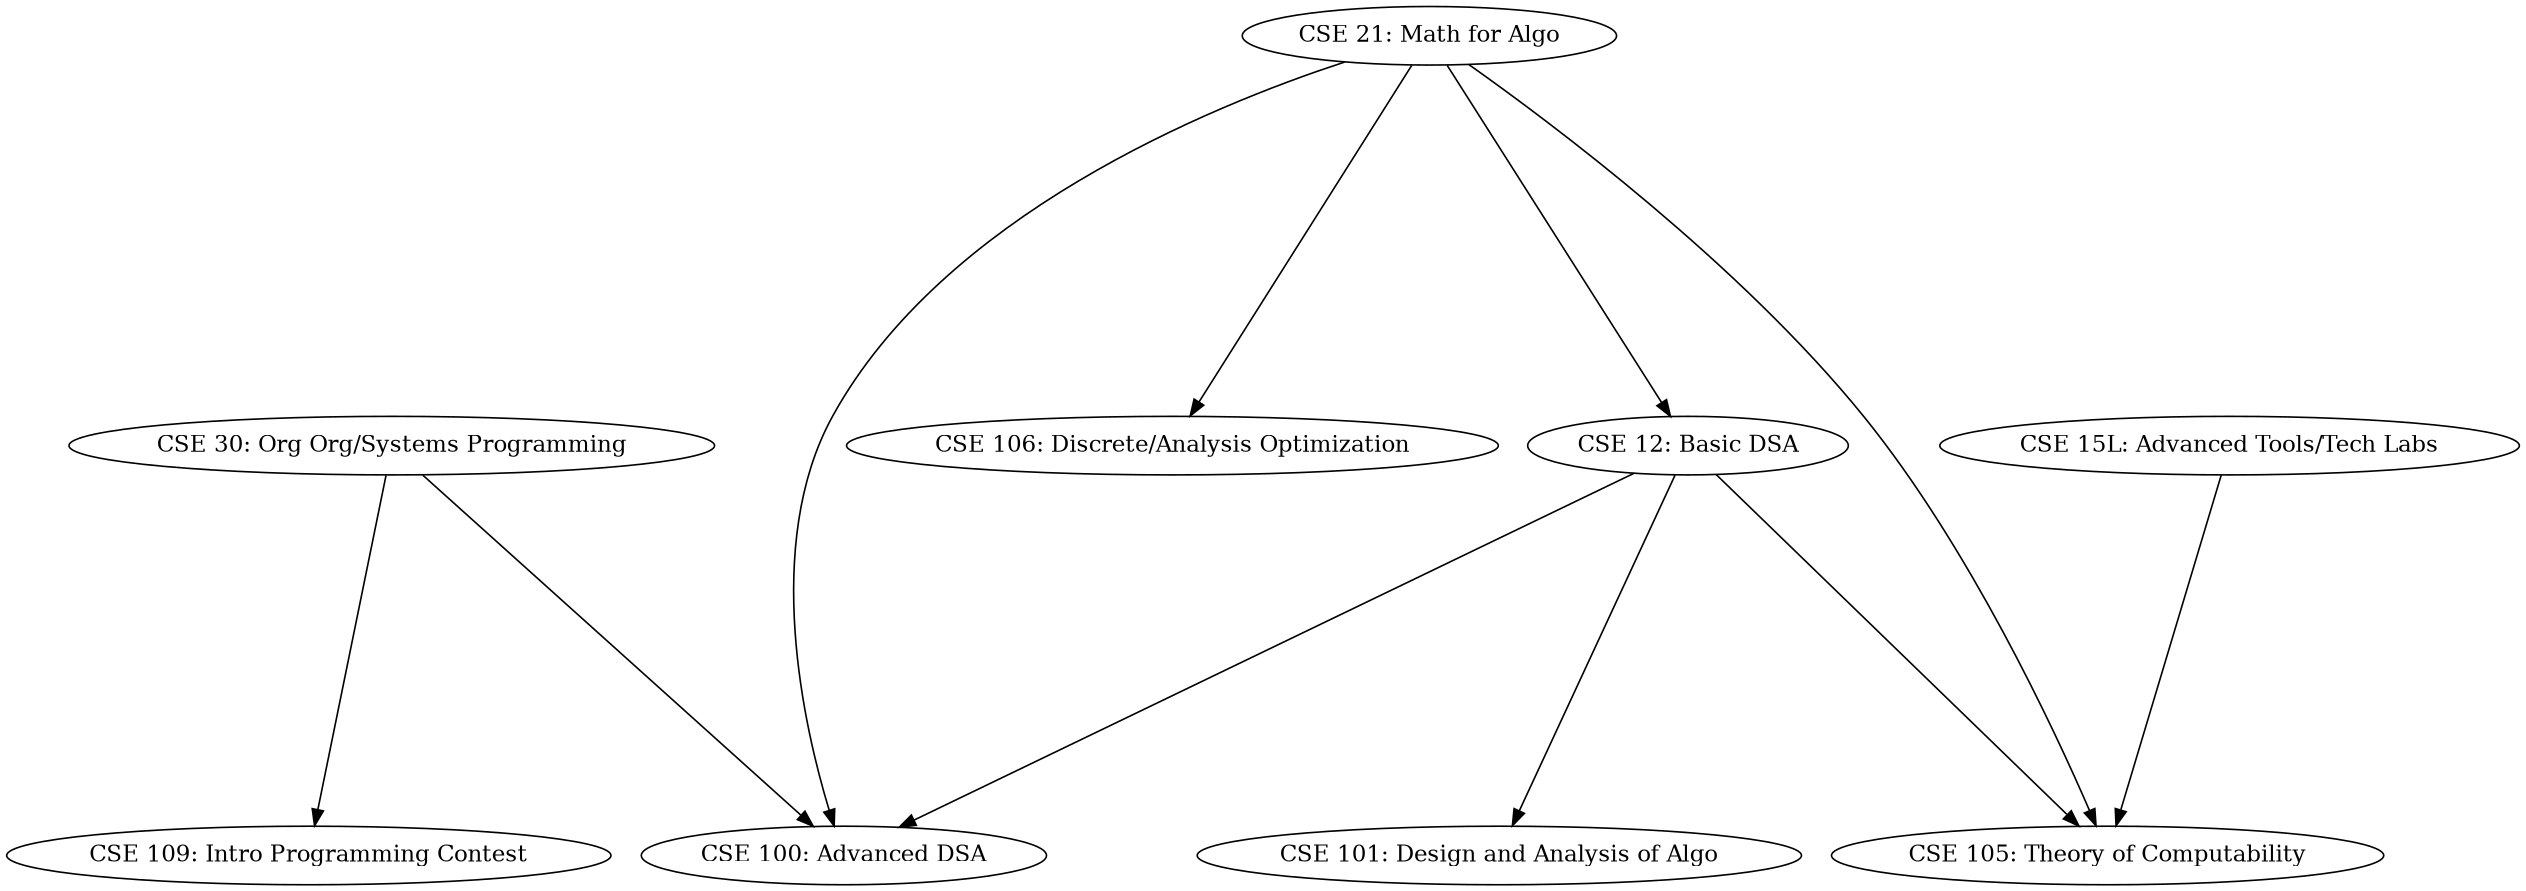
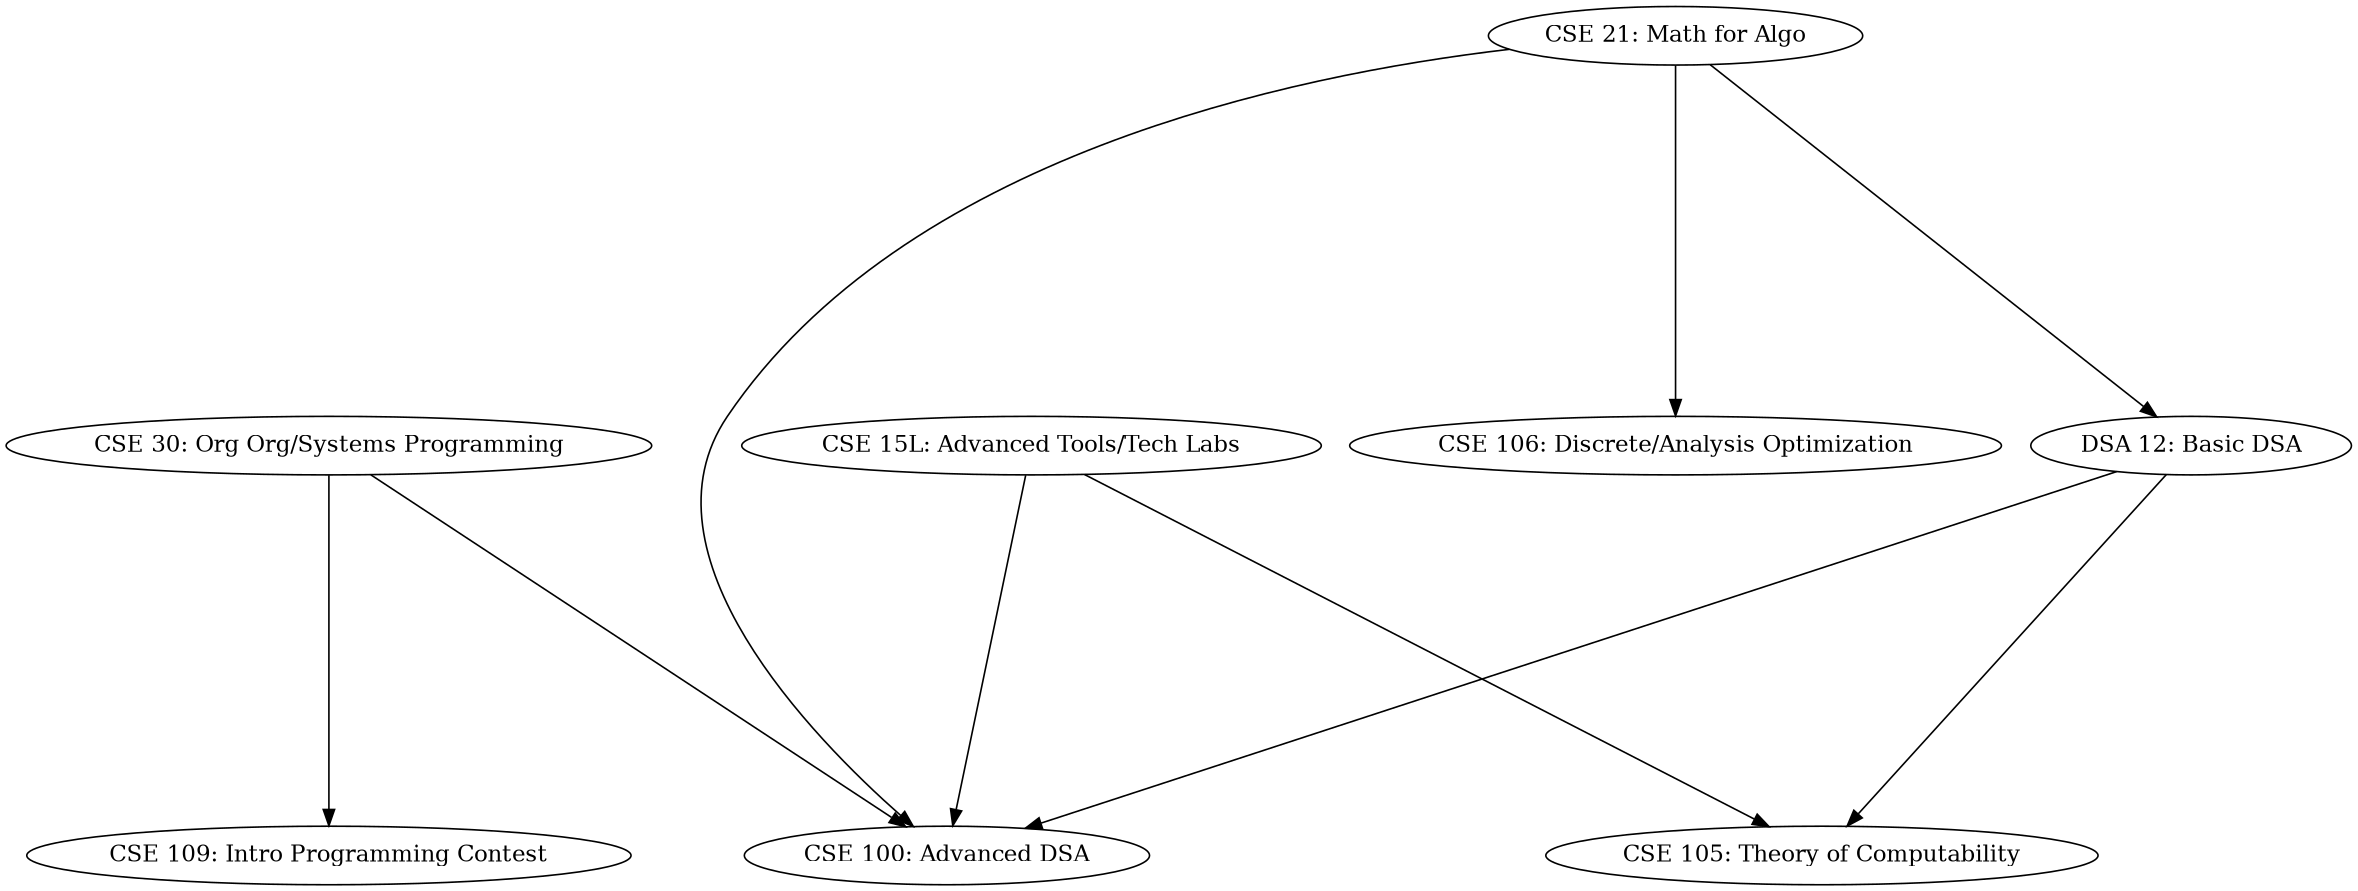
edge "CSE 21: Math for Algo" -> "CSE 105: Theory of Computability": removed
node "CSE 12: Basic DSA": label "CSE 12: Basic DSA" -> "DSA 12: Basic DSA"
edge "CSE 15L: Advanced Tools/Tech Labs" -> "CSE 100: Advanced DSA": added
node "CSE 101: Design and Analysis of Algo": removed
